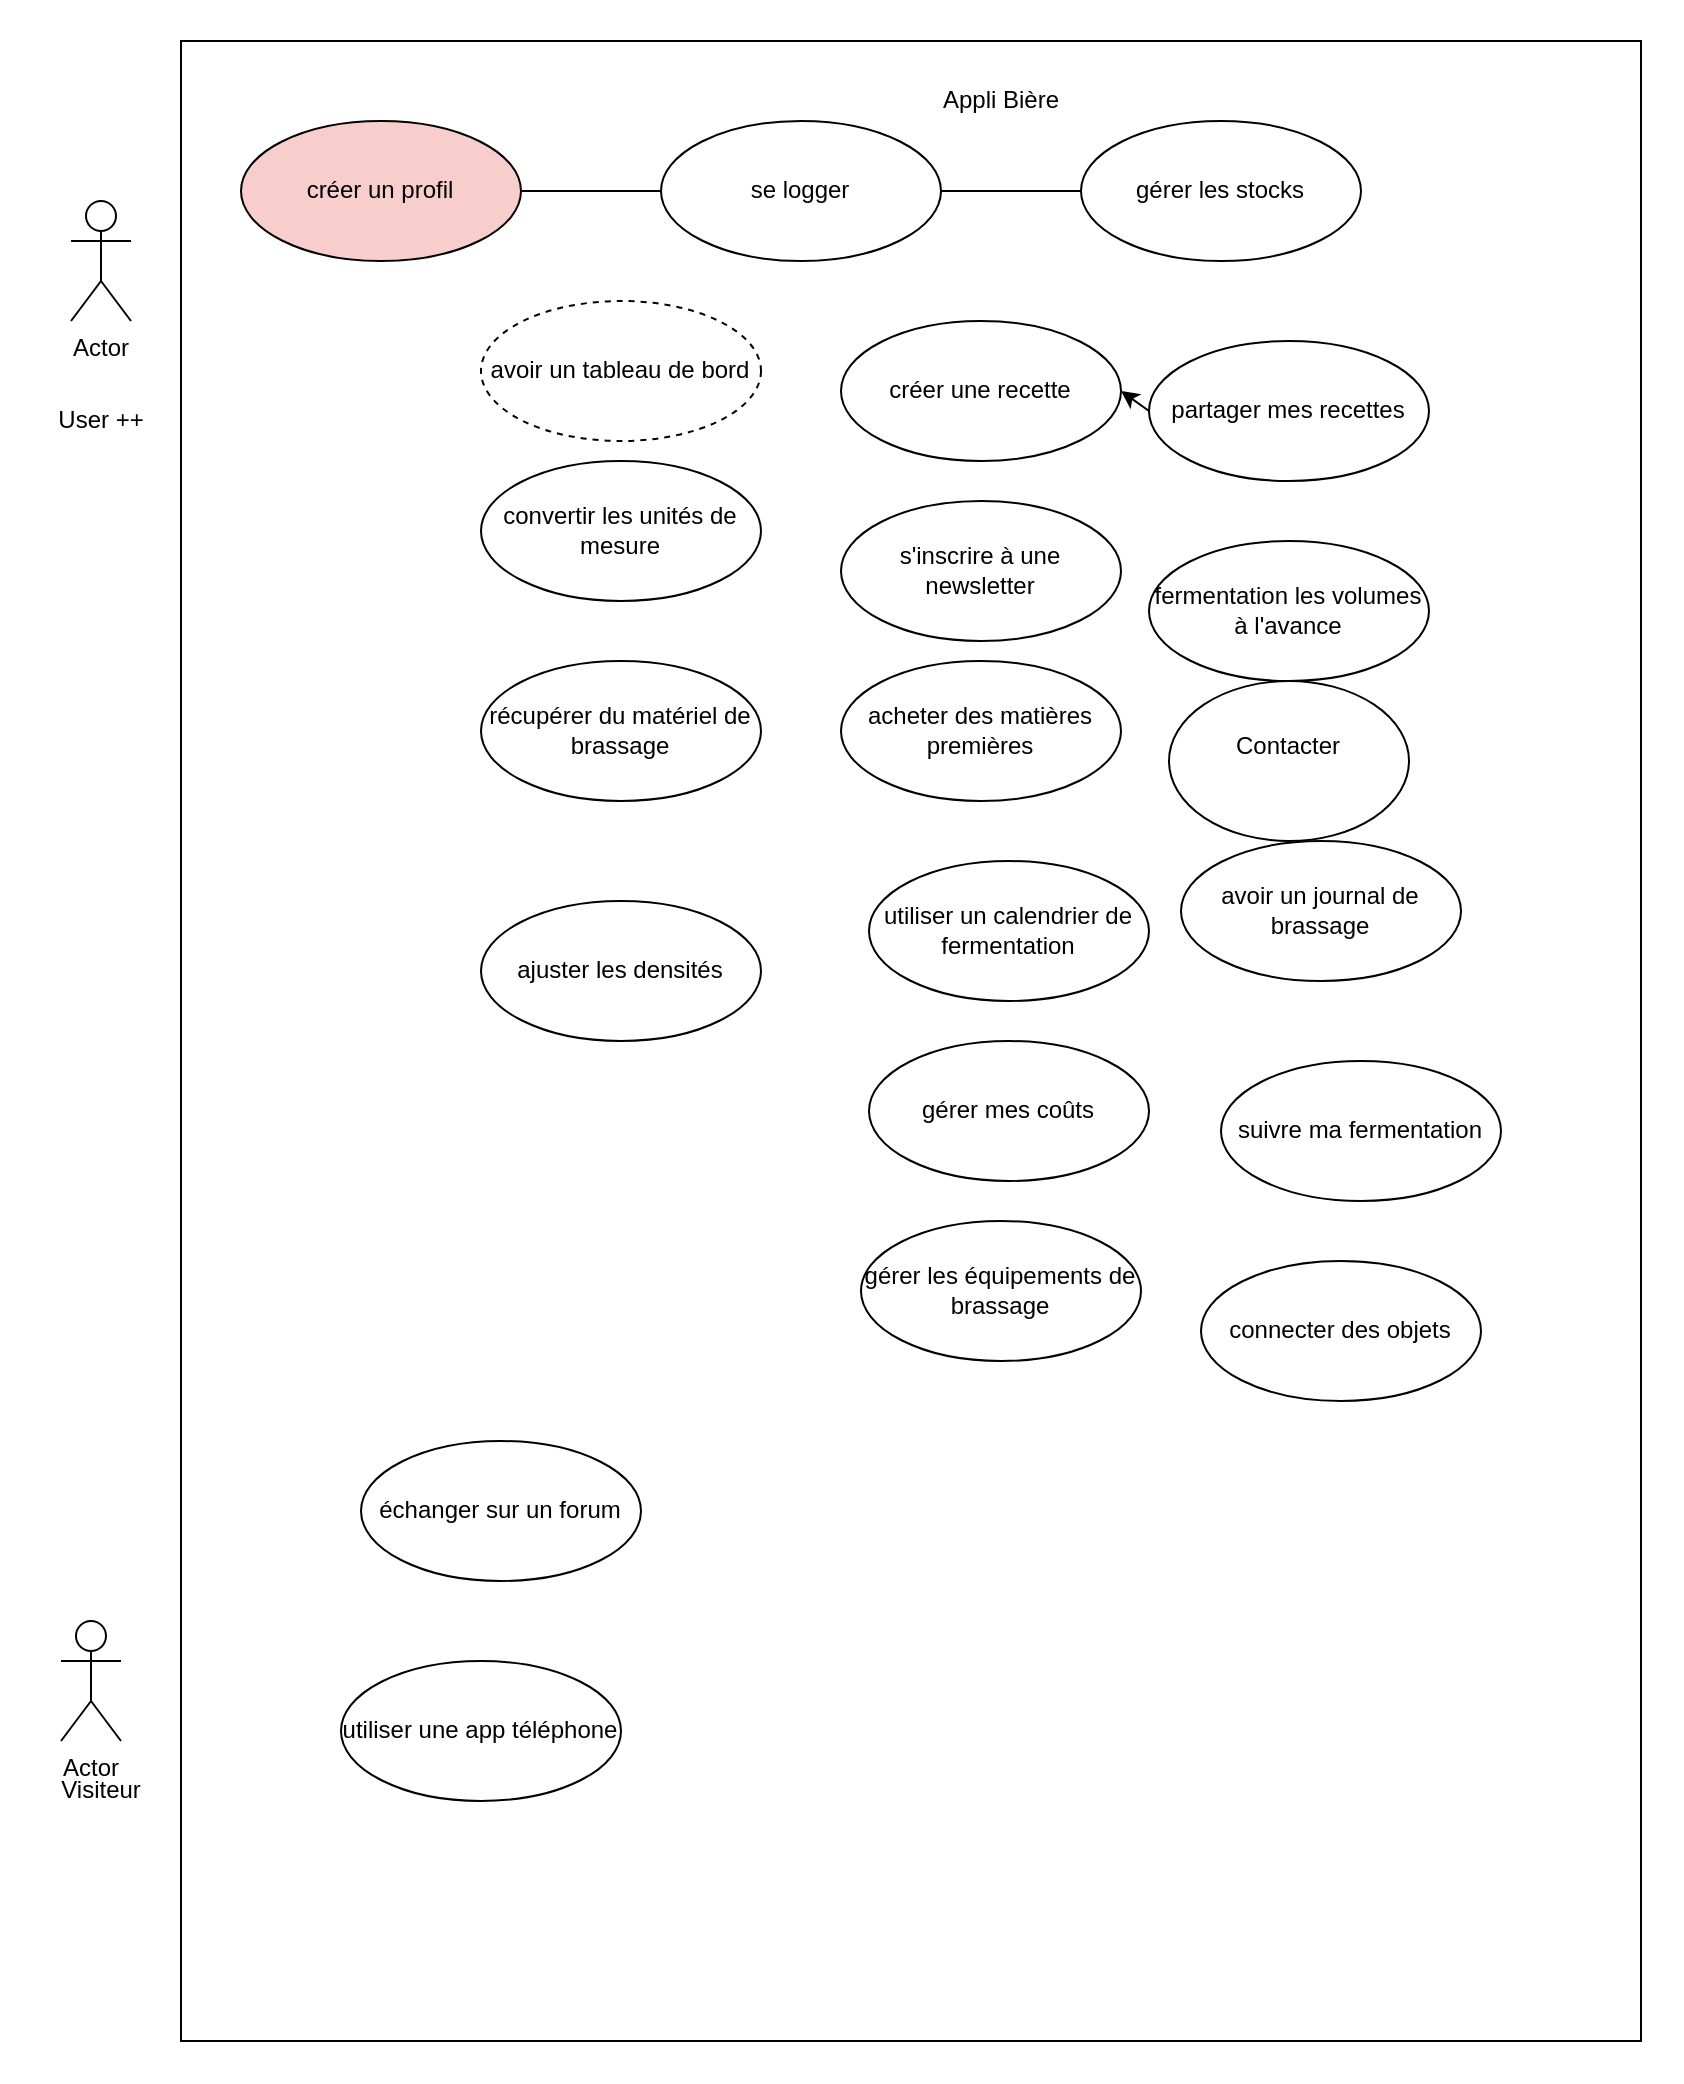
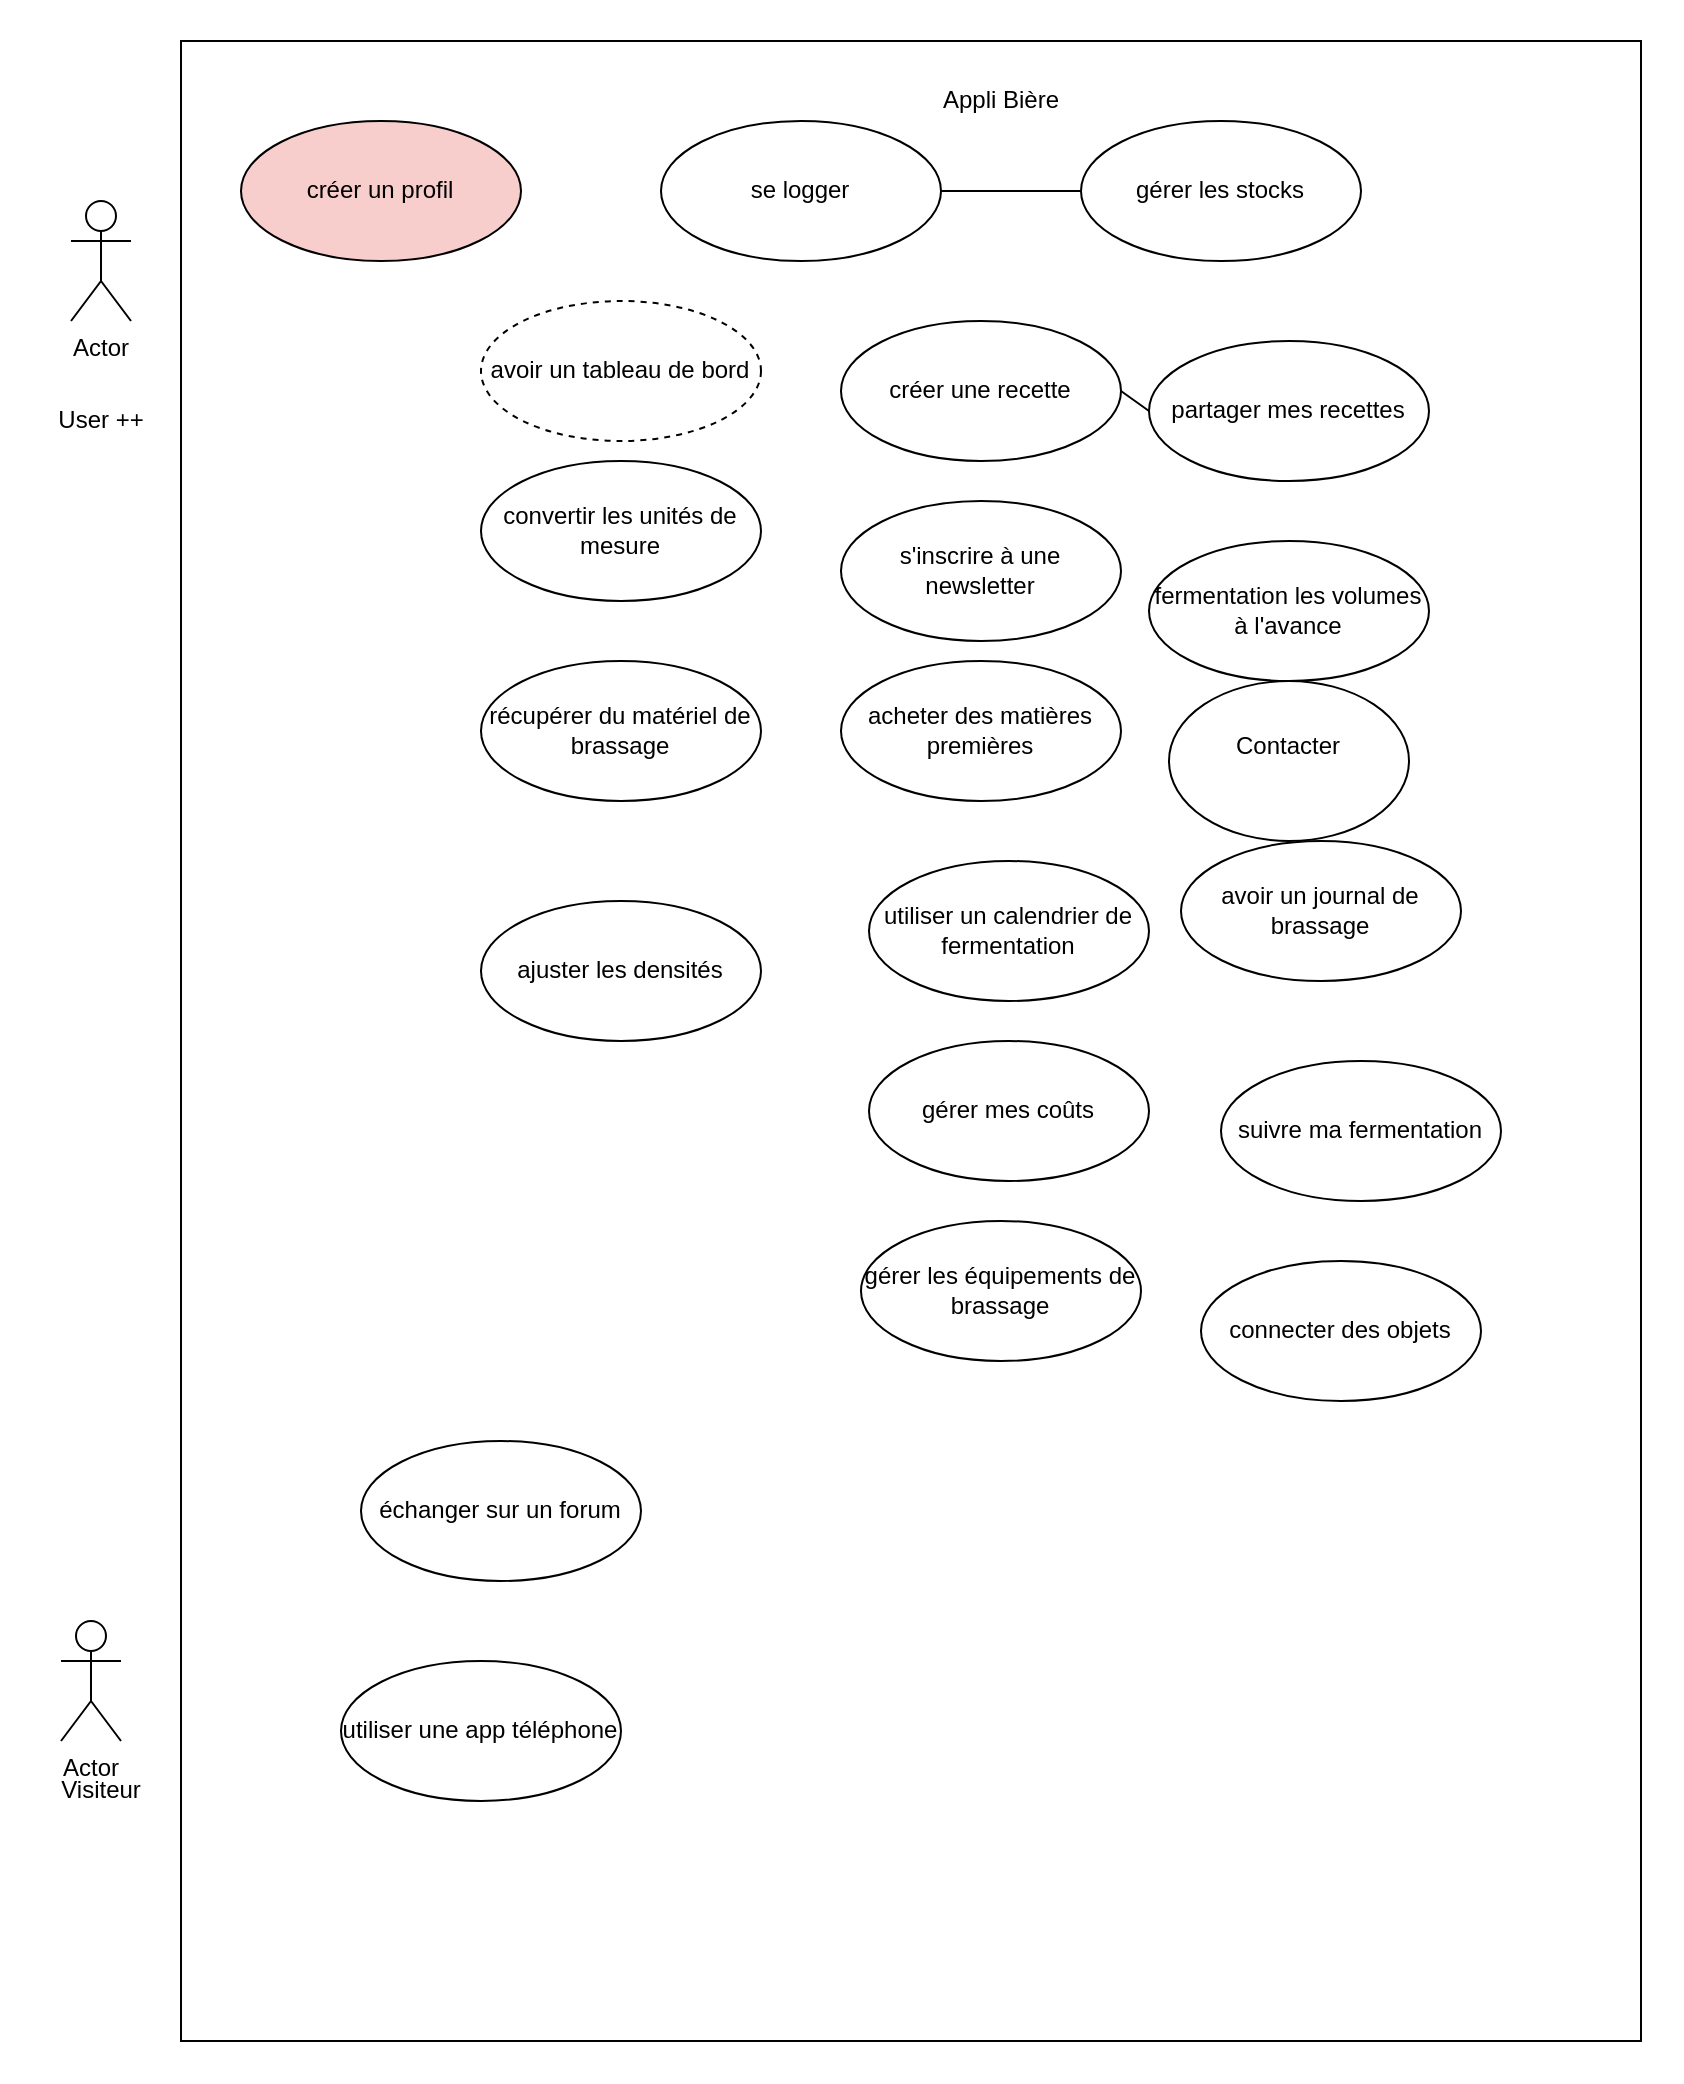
edge "créer un profil" -- "se logger": removed
edge "partager mes recettes" -> "créer une recette": arrowhead classic -> none
